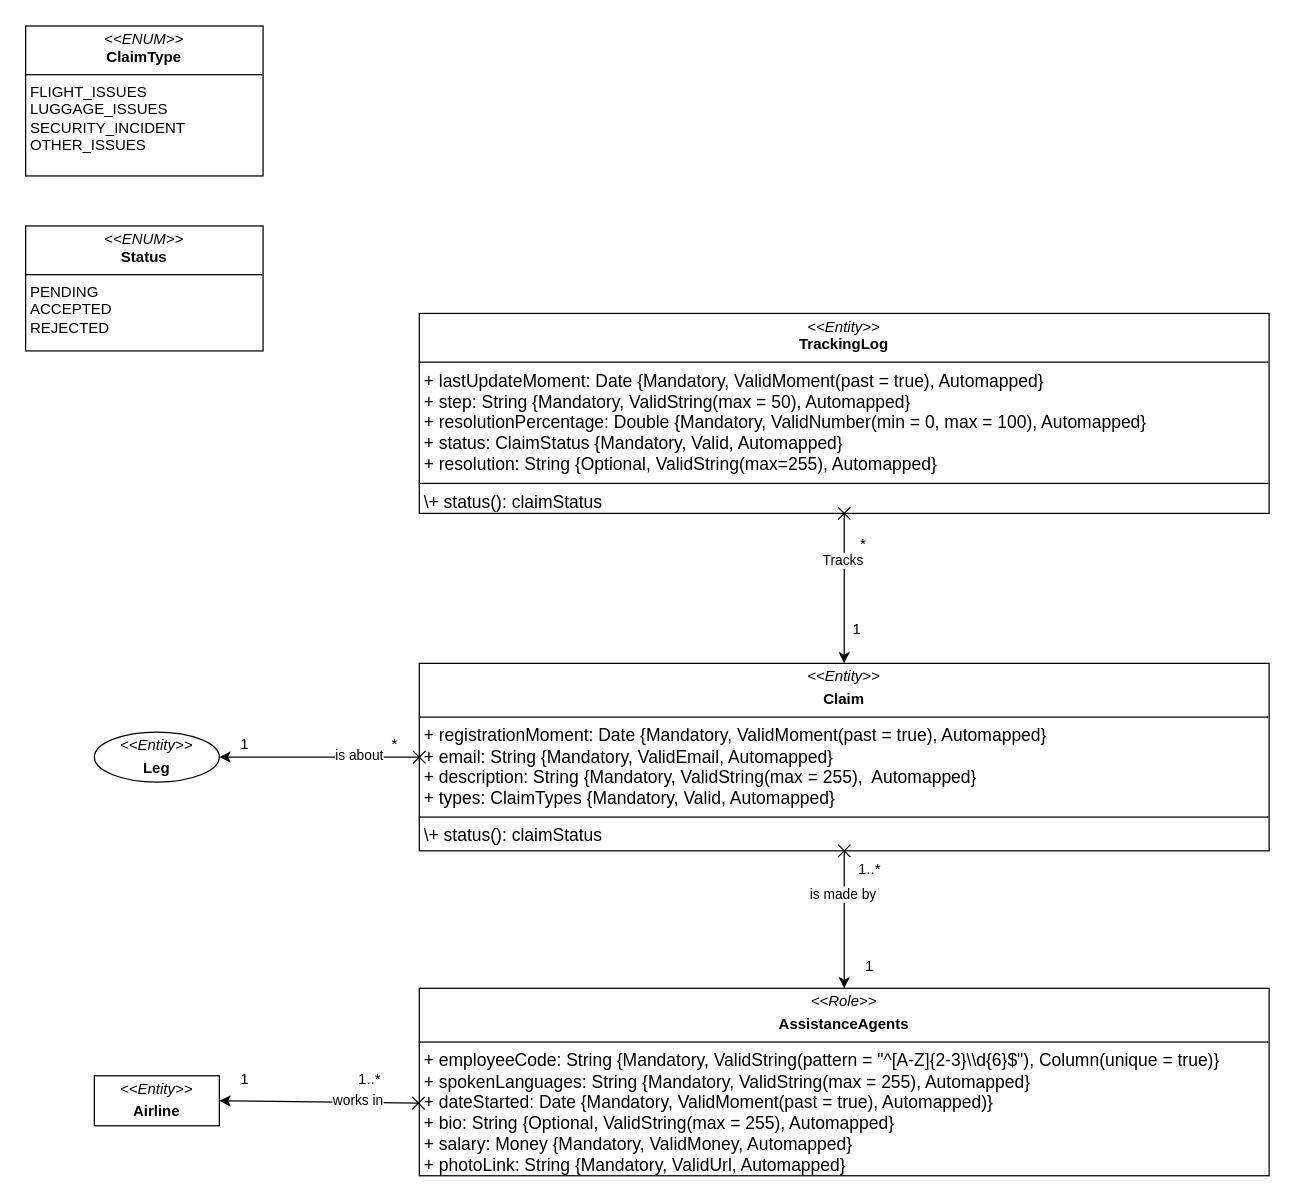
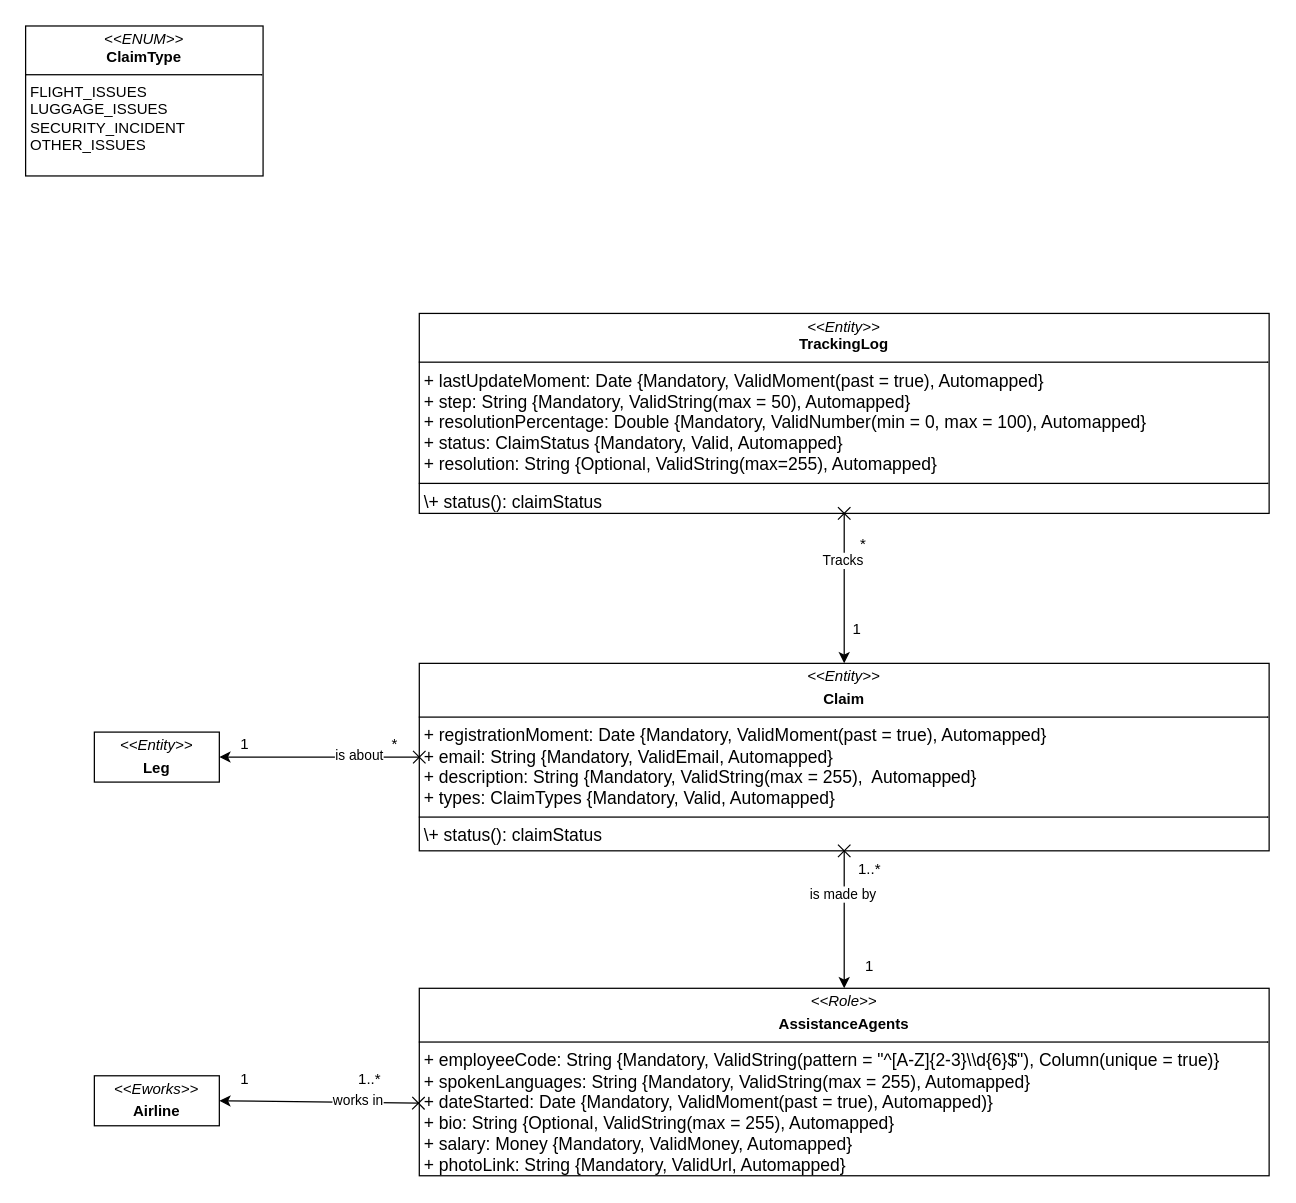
node "<<ENUM>> Status PENDING ACCEPTED REJECTED": removed
node "<<Entity>> Leg": shape ellipse -> rectangle
node "<<Entity>> Airline": label "<<Entity>> Airline" -> "<<Eworks>> Airline"
